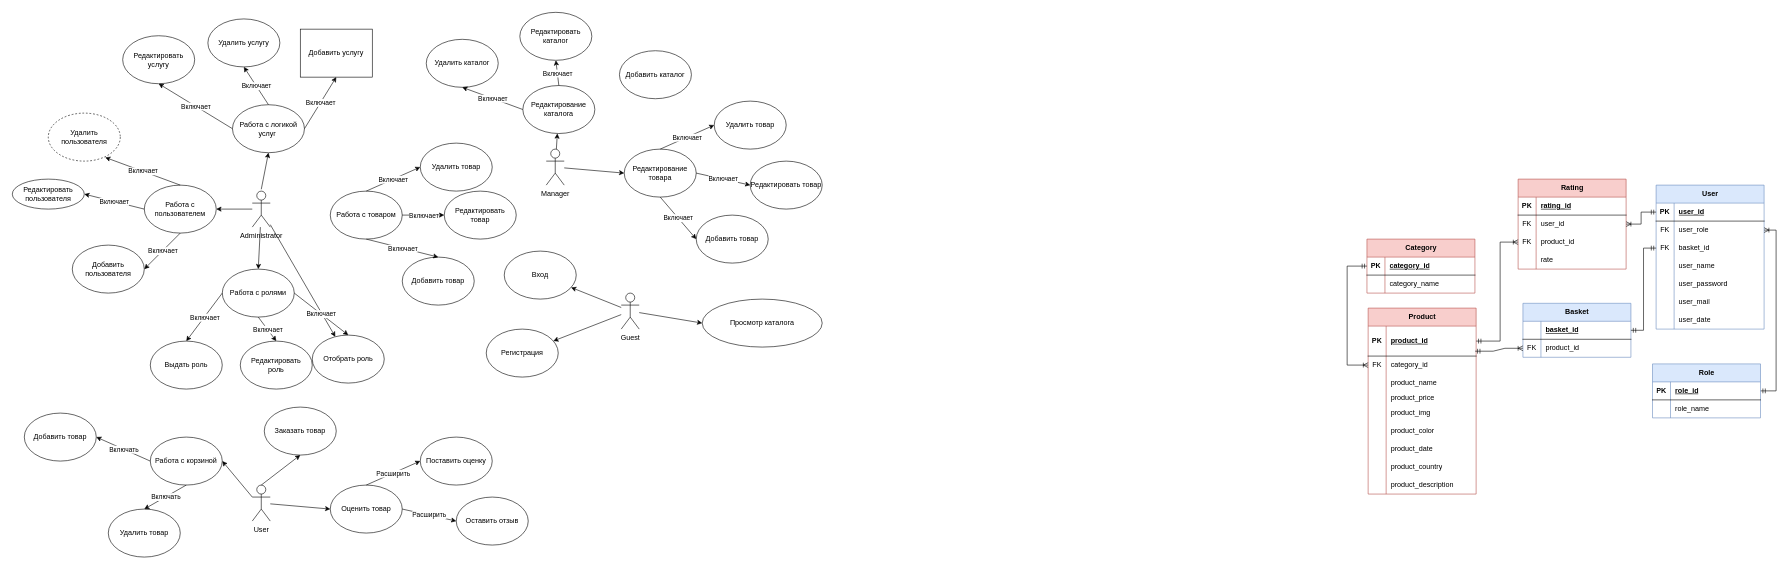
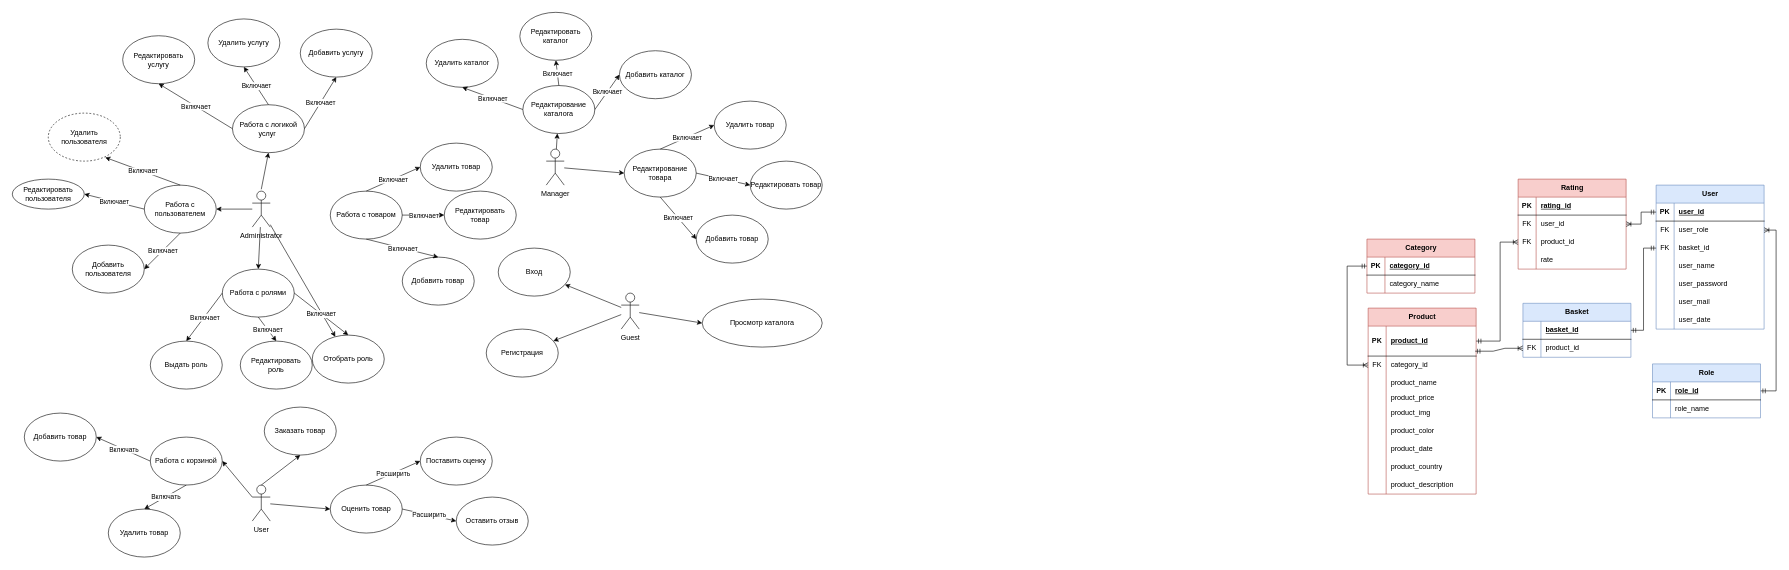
node "Добавить услугу": shape rectangle -> ellipse
edge "Редактирование каталога" -> "Добавить каталог": added, label "Включает"
node "Вход": moved (540, 275) -> (534, 272)
